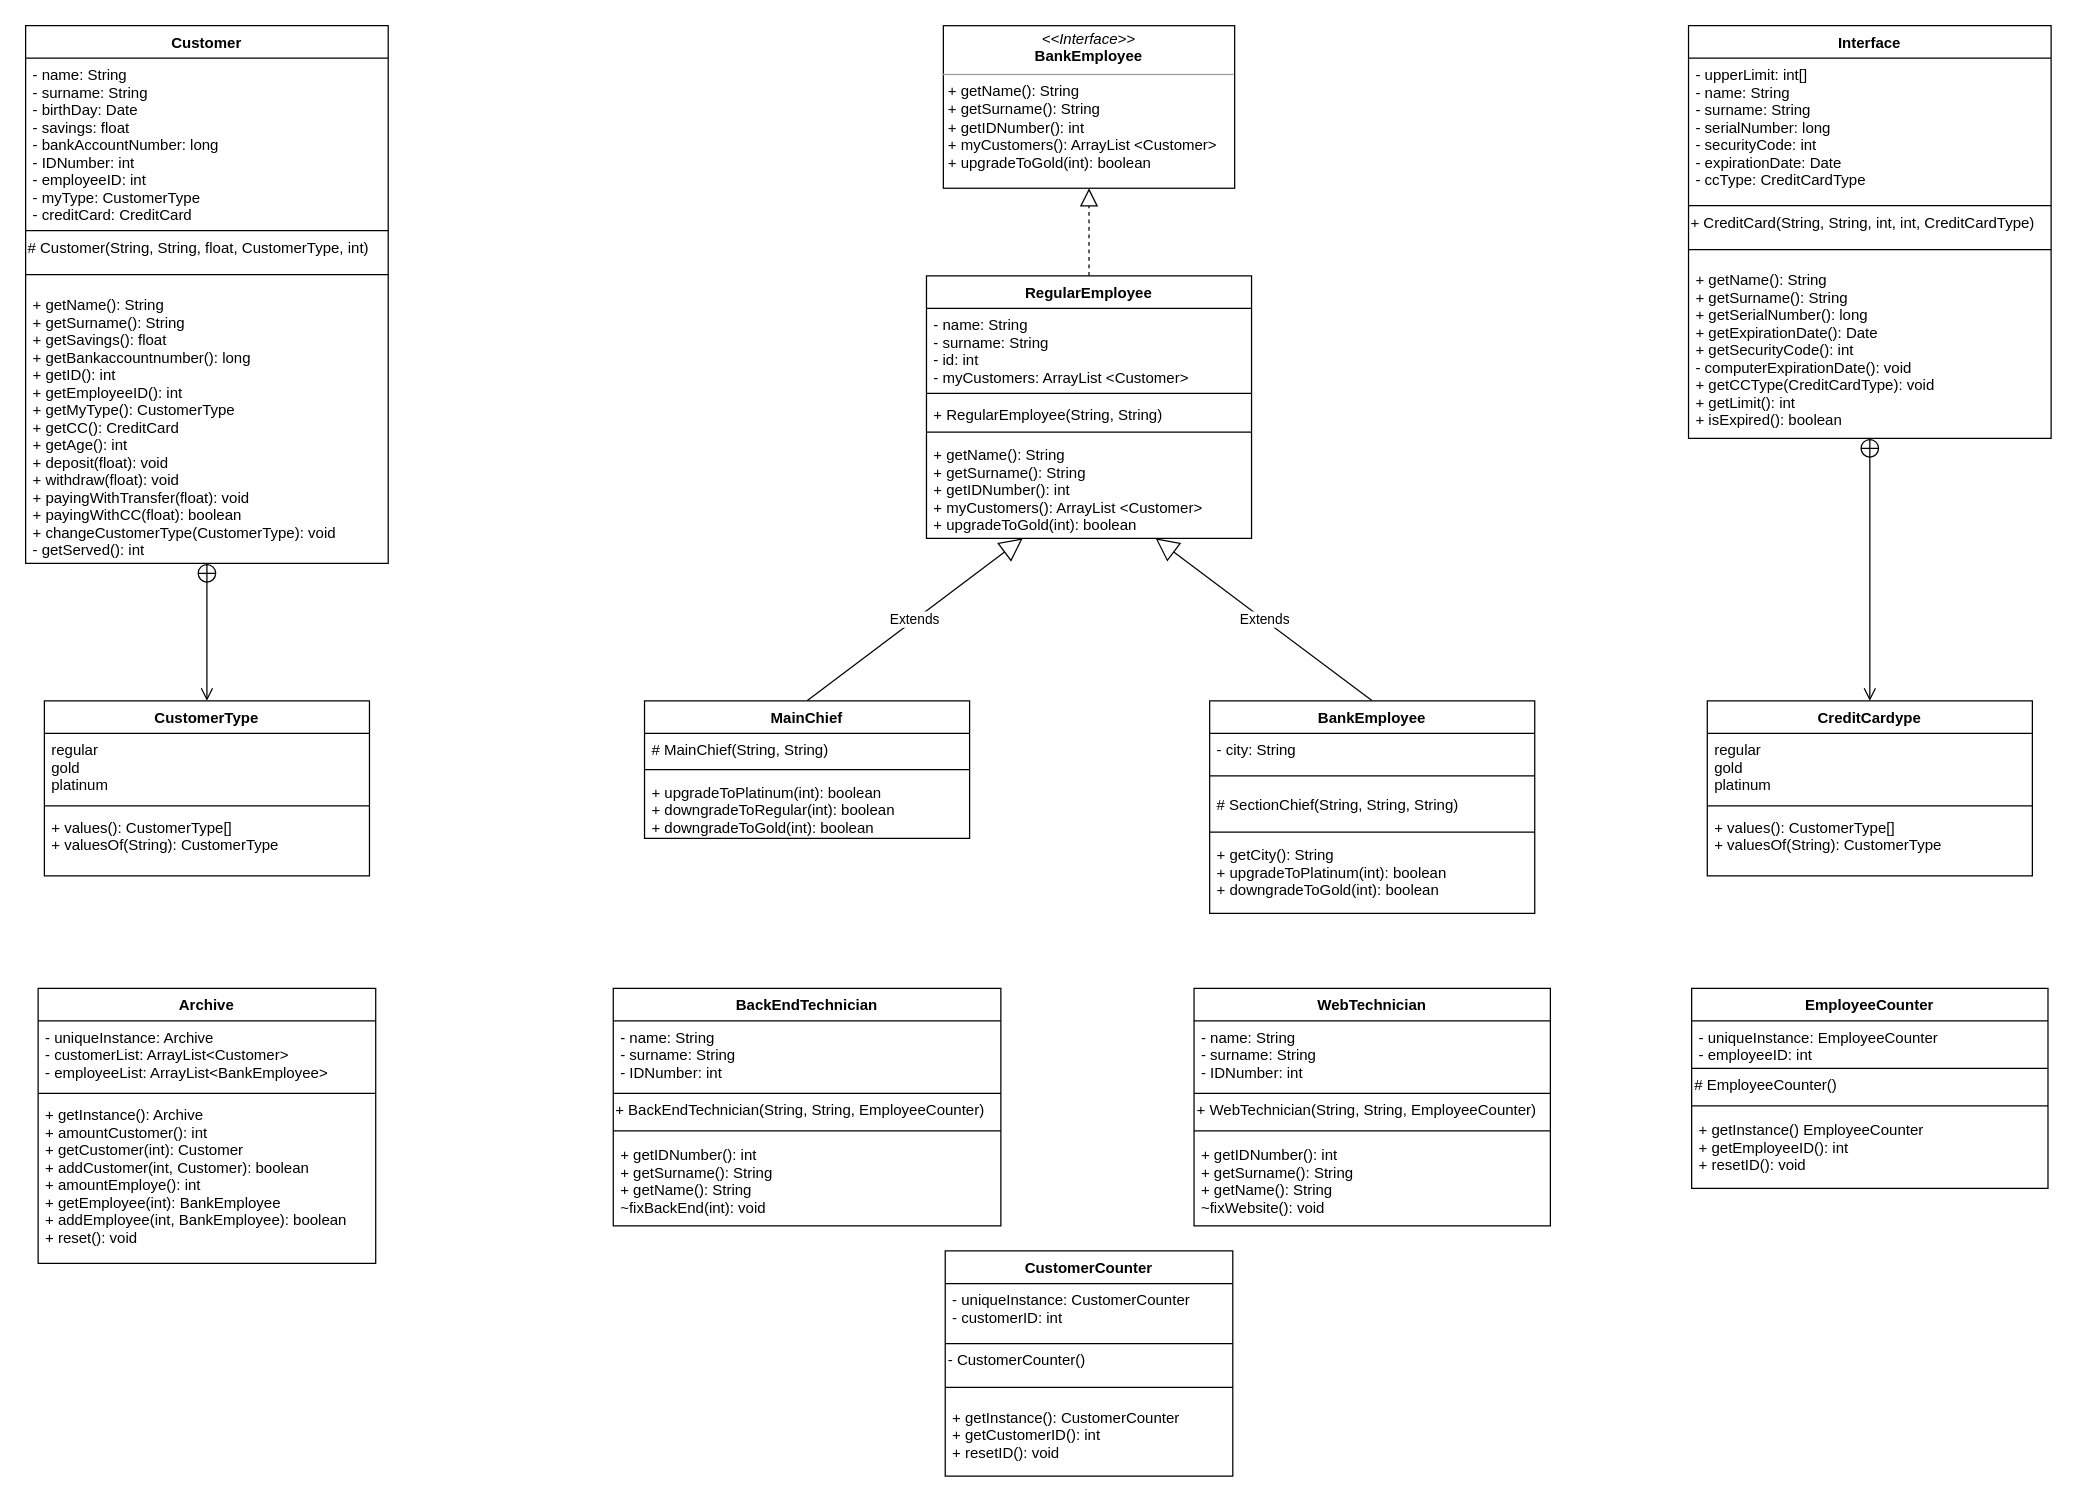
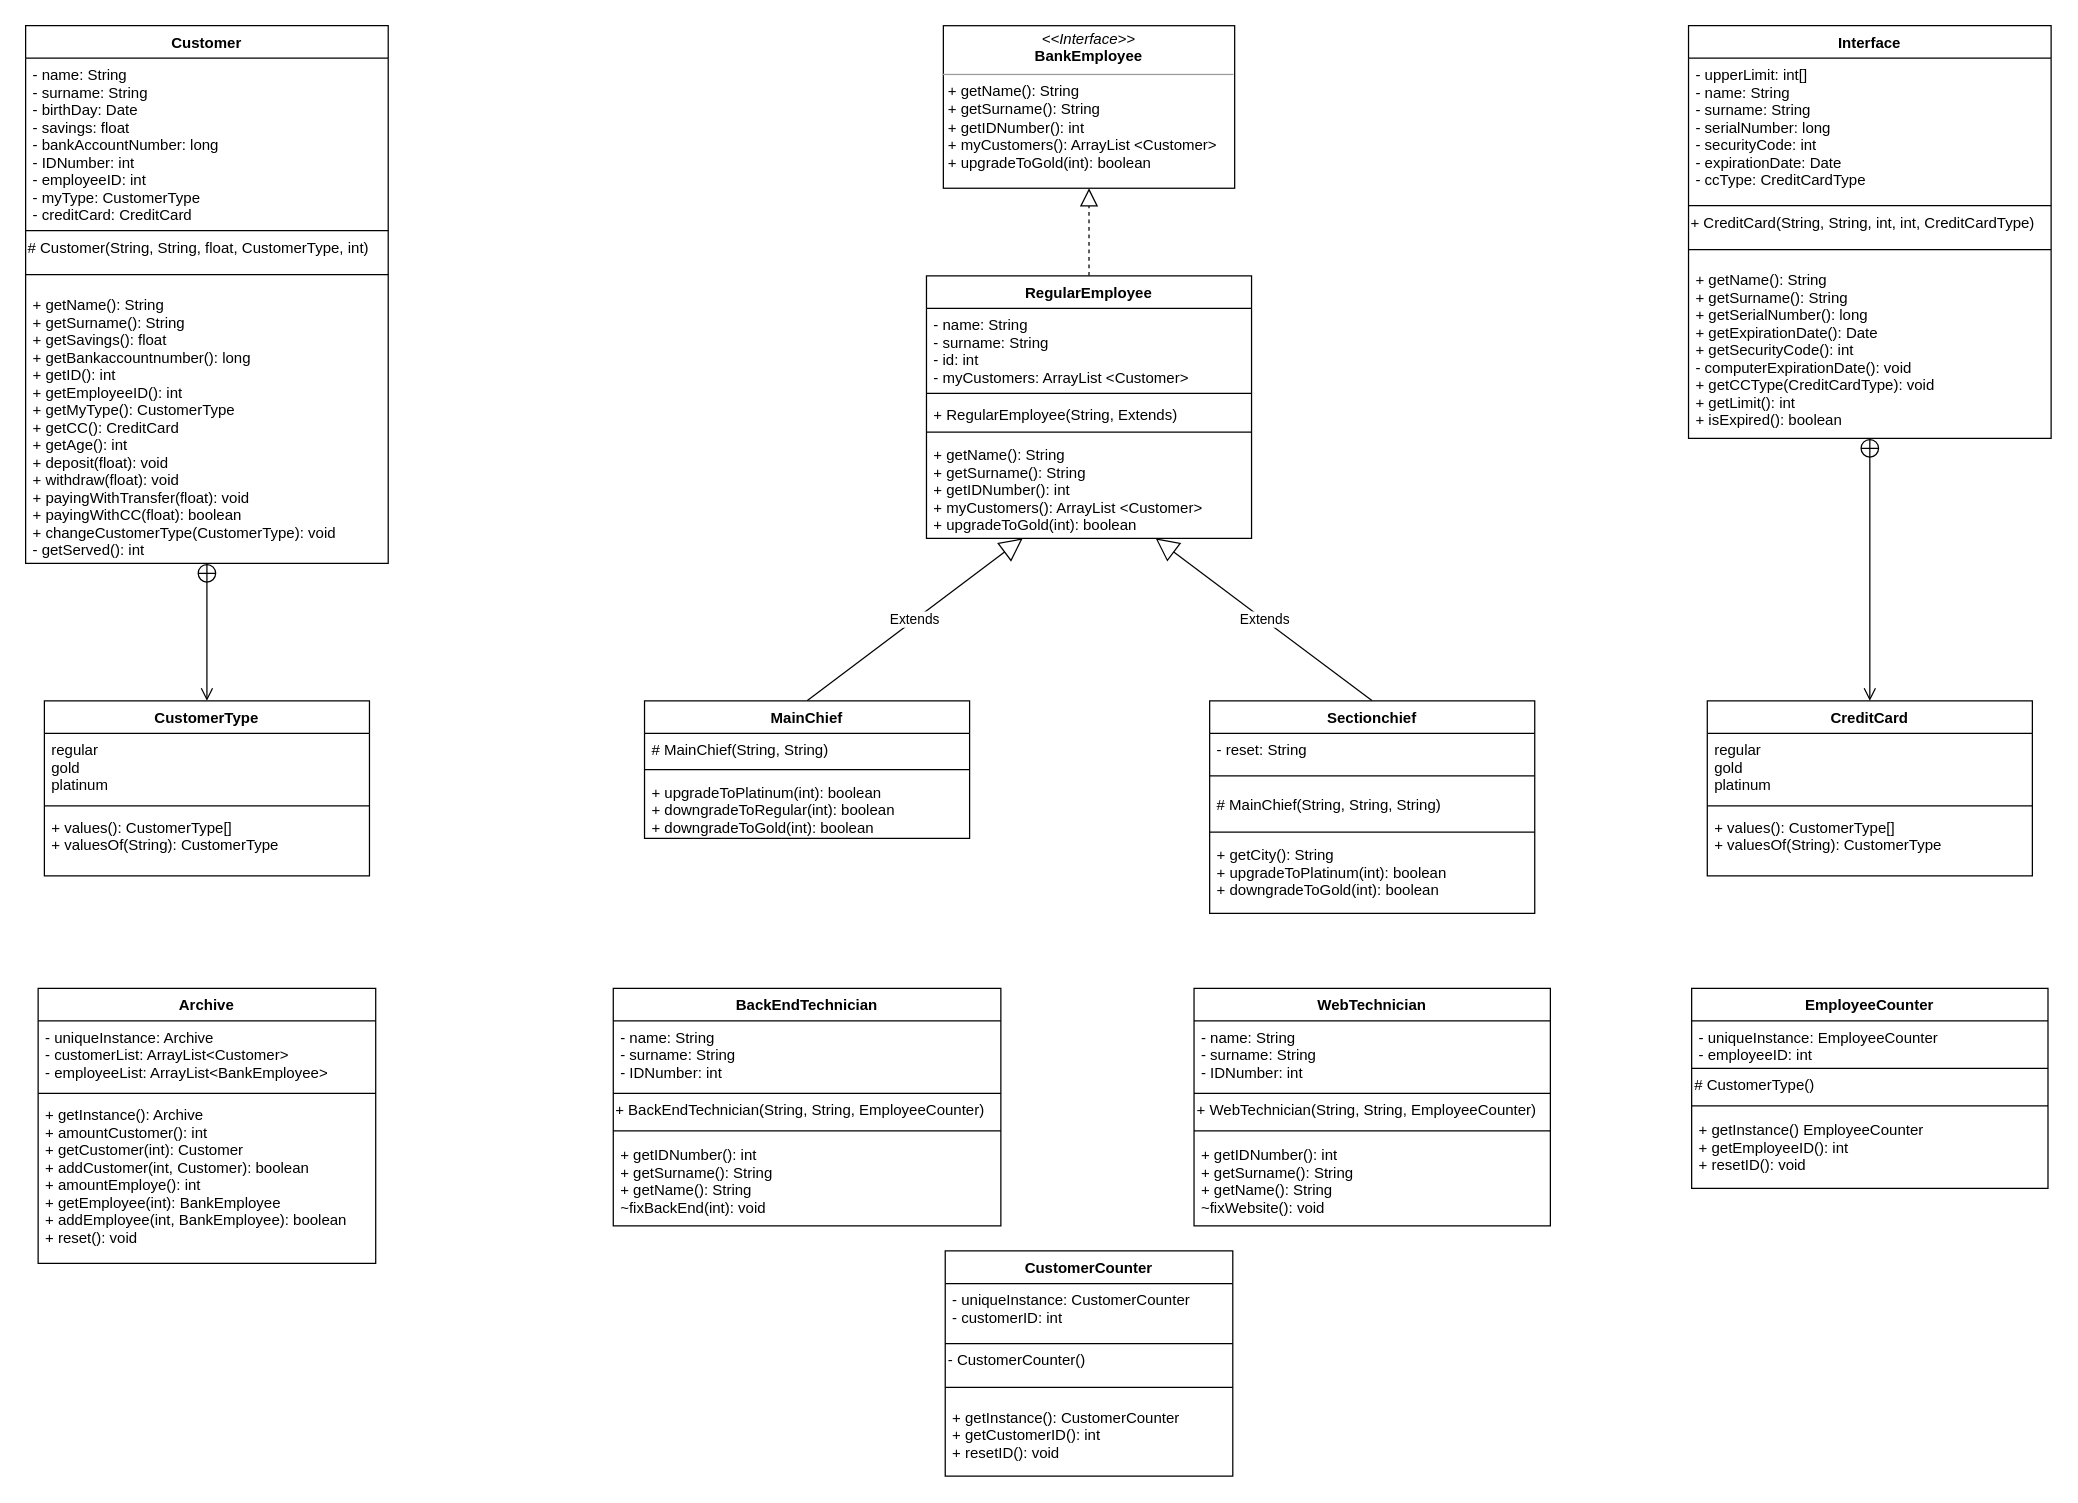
node "+ RegularEmployee(String, String)": label "+ RegularEmployee(String, String)" -> "+ RegularEmployee(String, Extends)"
node "BankEmployee": label "BankEmployee" -> "Sectionchief"
node "CreditCardype": label "CreditCardype" -> "CreditCard"
node "- city: String": label "- city: String" -> "- reset: String"
node "# SectionChief(String, String, String)": label "# SectionChief(String, String, String)" -> "# MainChief(String, String, String)"
node "# EmployeeCounter()": label "# EmployeeCounter()" -> "# CustomerType()"
